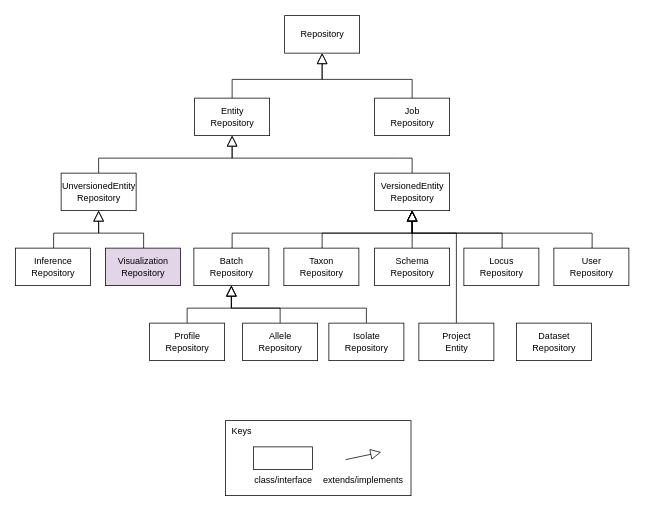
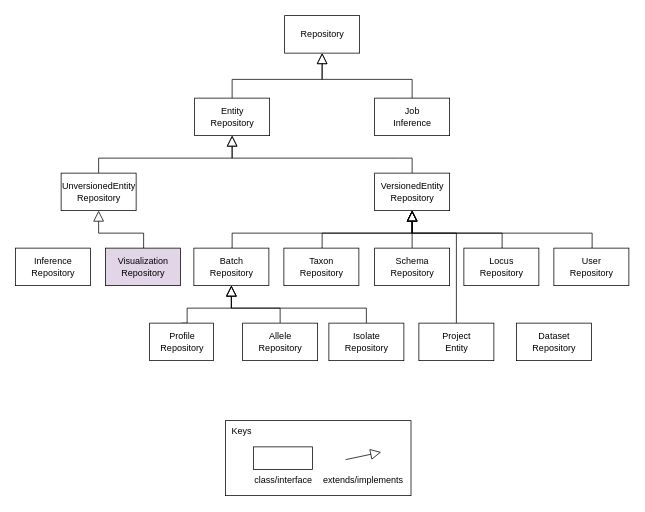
node "Job Repository": label "Job Repository" -> "Job Inference"
edge "Inference Repository" -> "UnversionedEntity Repository": removed
node "Profile Repository": size 75x38 -> 64x38
